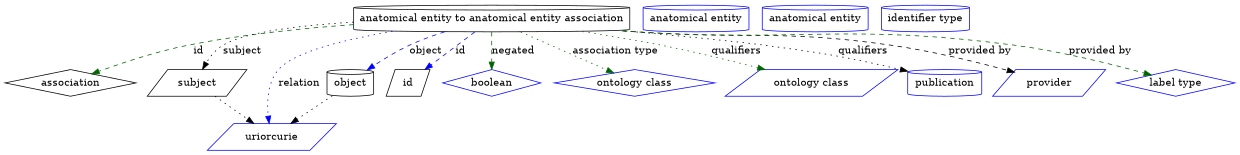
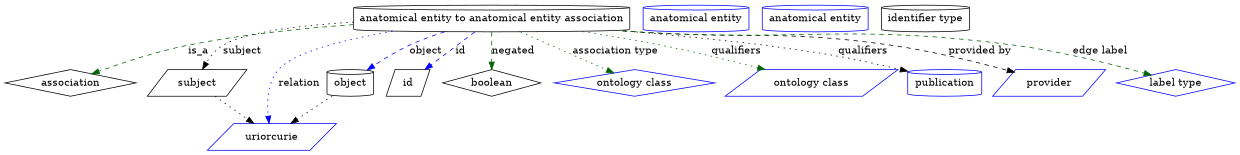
node "identifier type": color blue -> black
edge "anatomical entity to anatomical entity association" -> "association": label "id" -> "is_a"
edge "anatomical entity to anatomical entity association" -> "label type": label "provided by" -> "edge label"
node "boolean": color blue -> black
